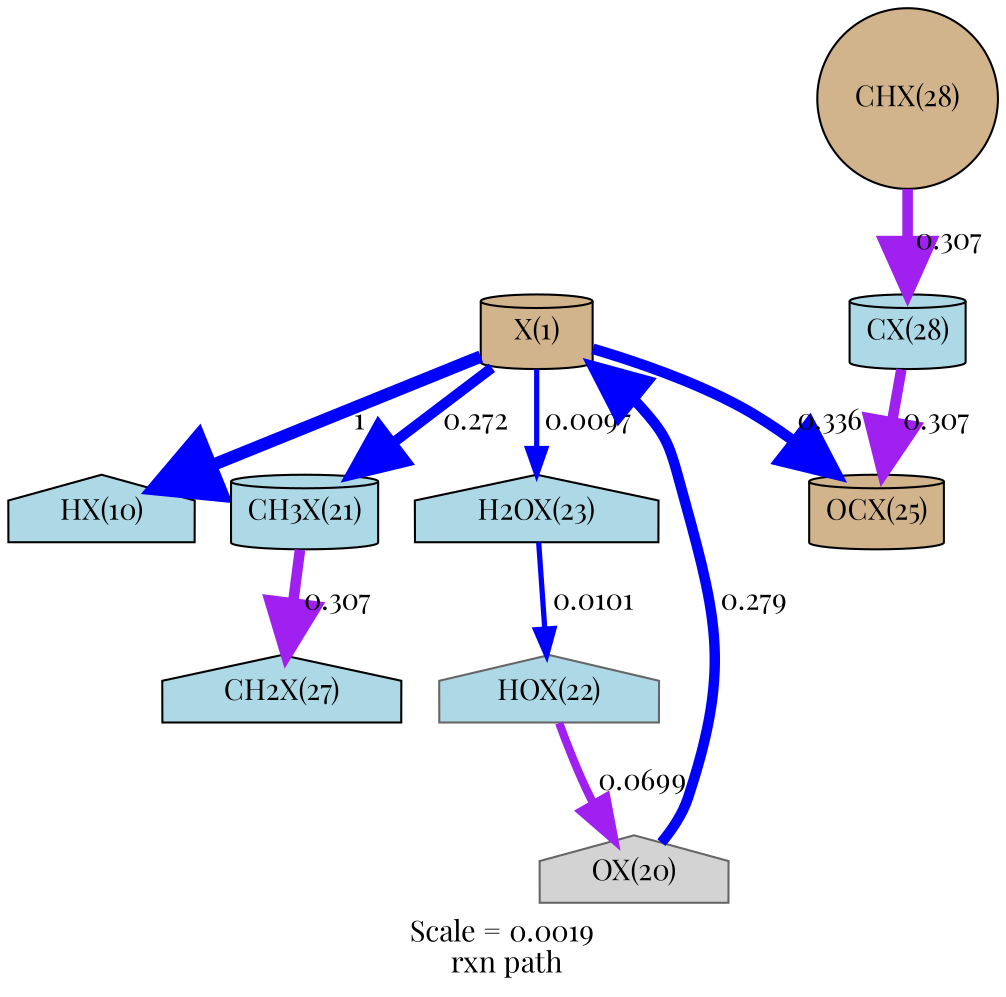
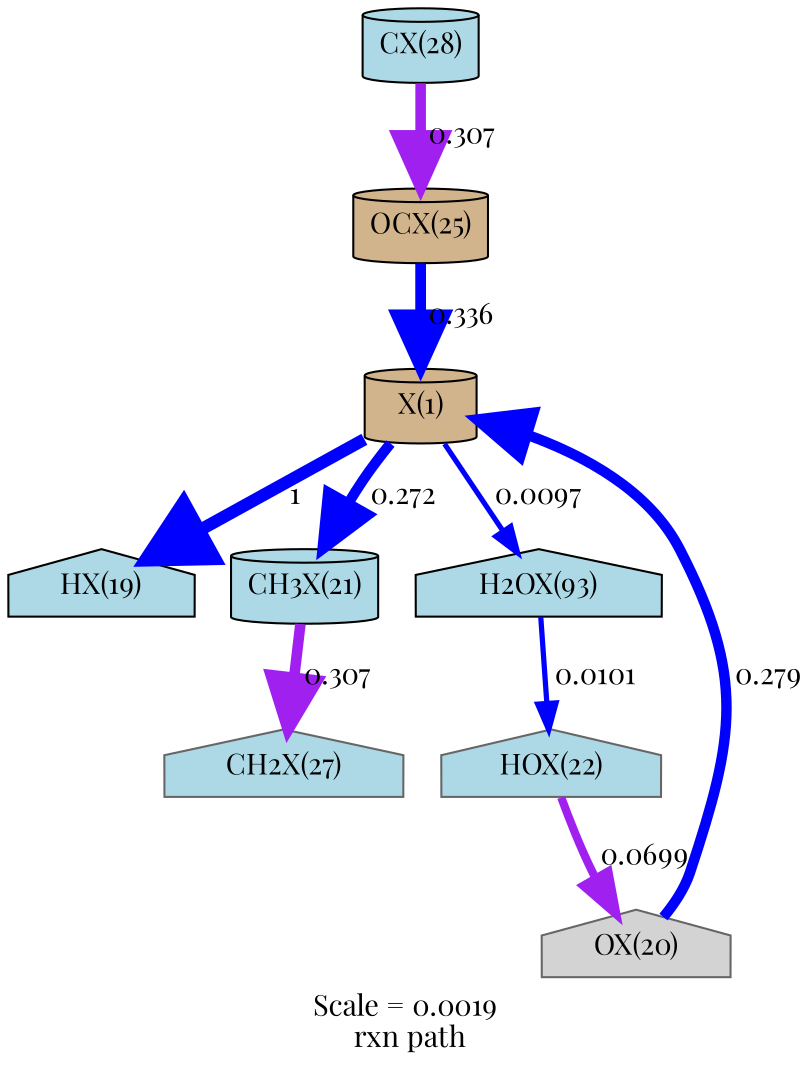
node "CHX(28)": removed
edge "X(1)" -> "OCX(25)": reversed
node "HX(10)": label "HX(10)" -> "HX(19)"
node "H2OX(23)": label "H2OX(23)" -> "H2OX(93)"
node "CH2X(27)": color black -> gray40
